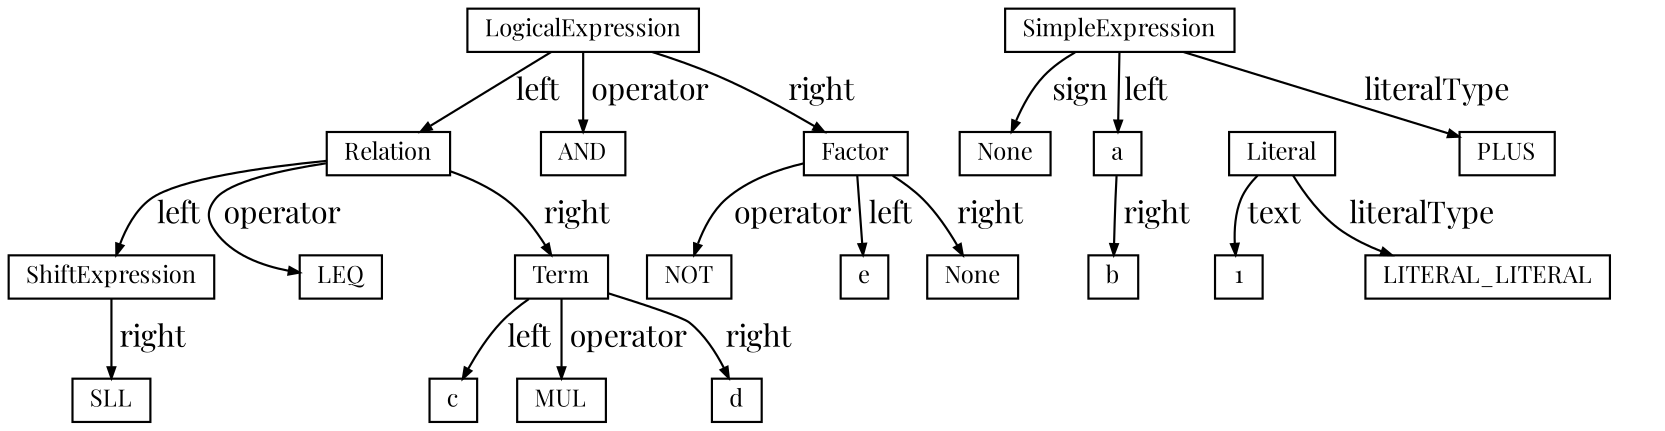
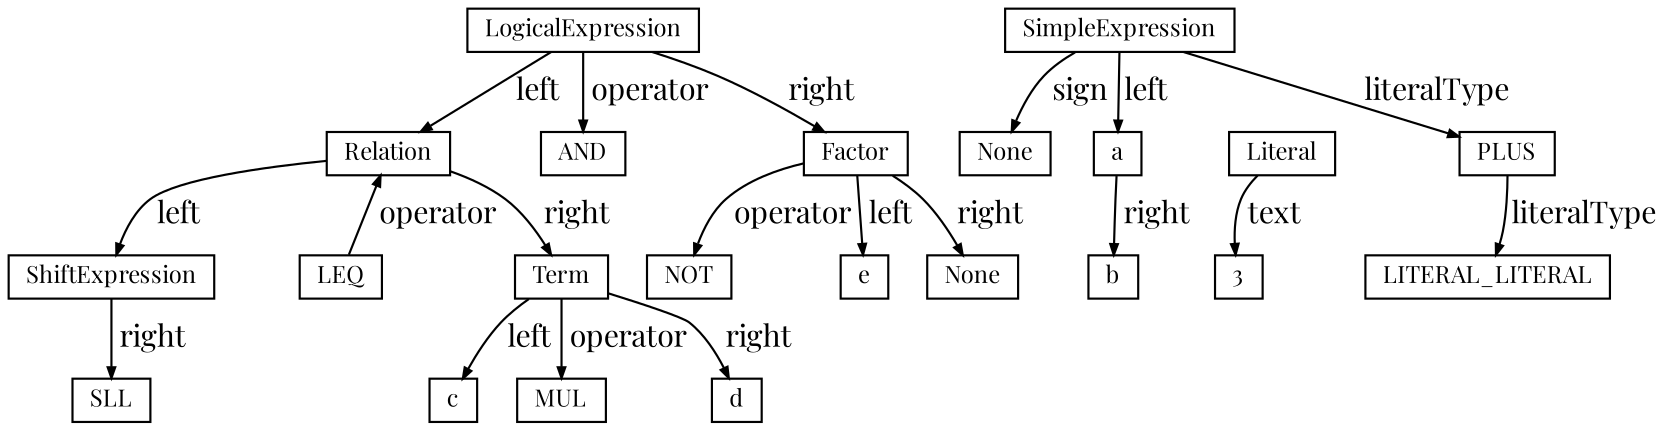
edge "Relation" -> "LEQ": reversed
edge "Literal" -> "LITERAL_LITERAL": now "PLUS" -> "LITERAL_LITERAL"
node "1": label "1" -> "3"
